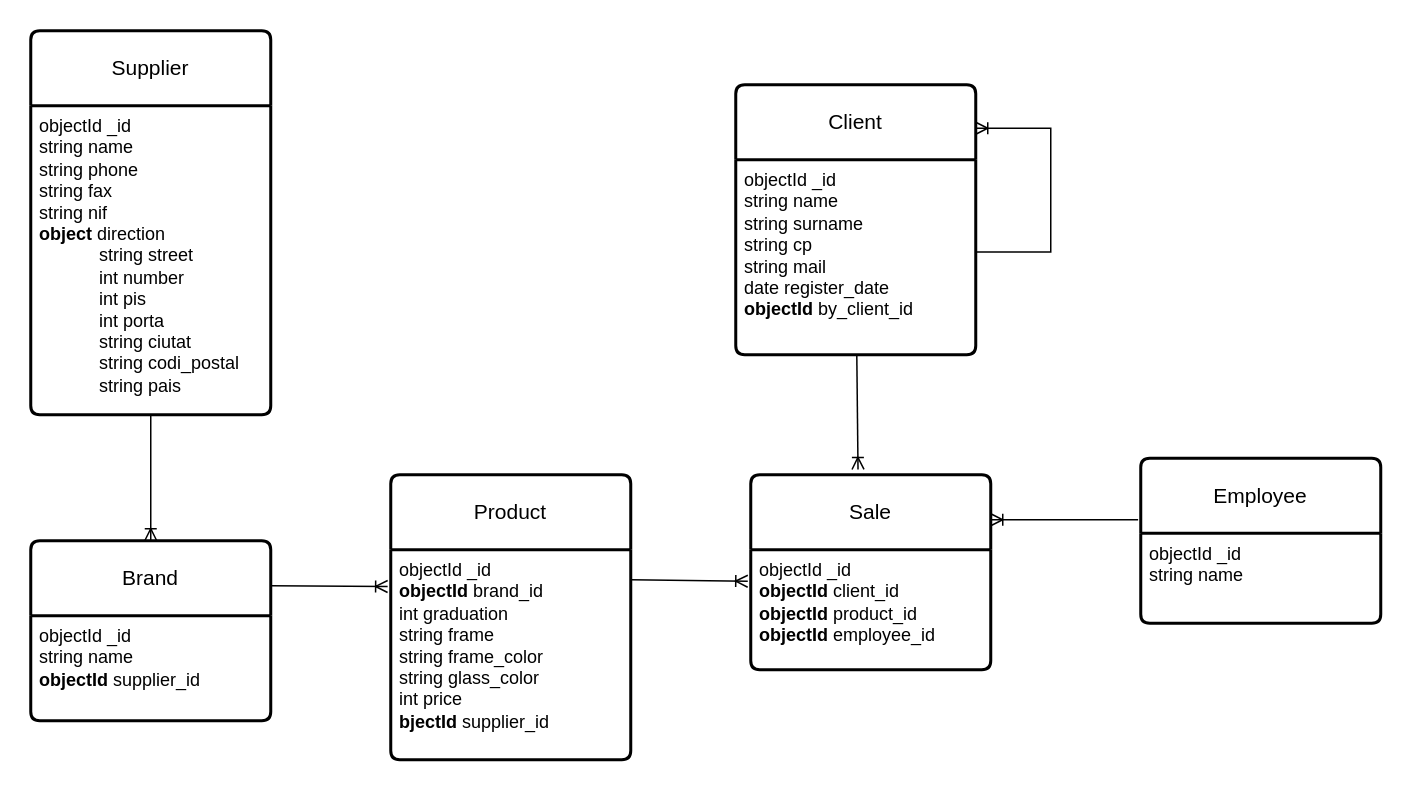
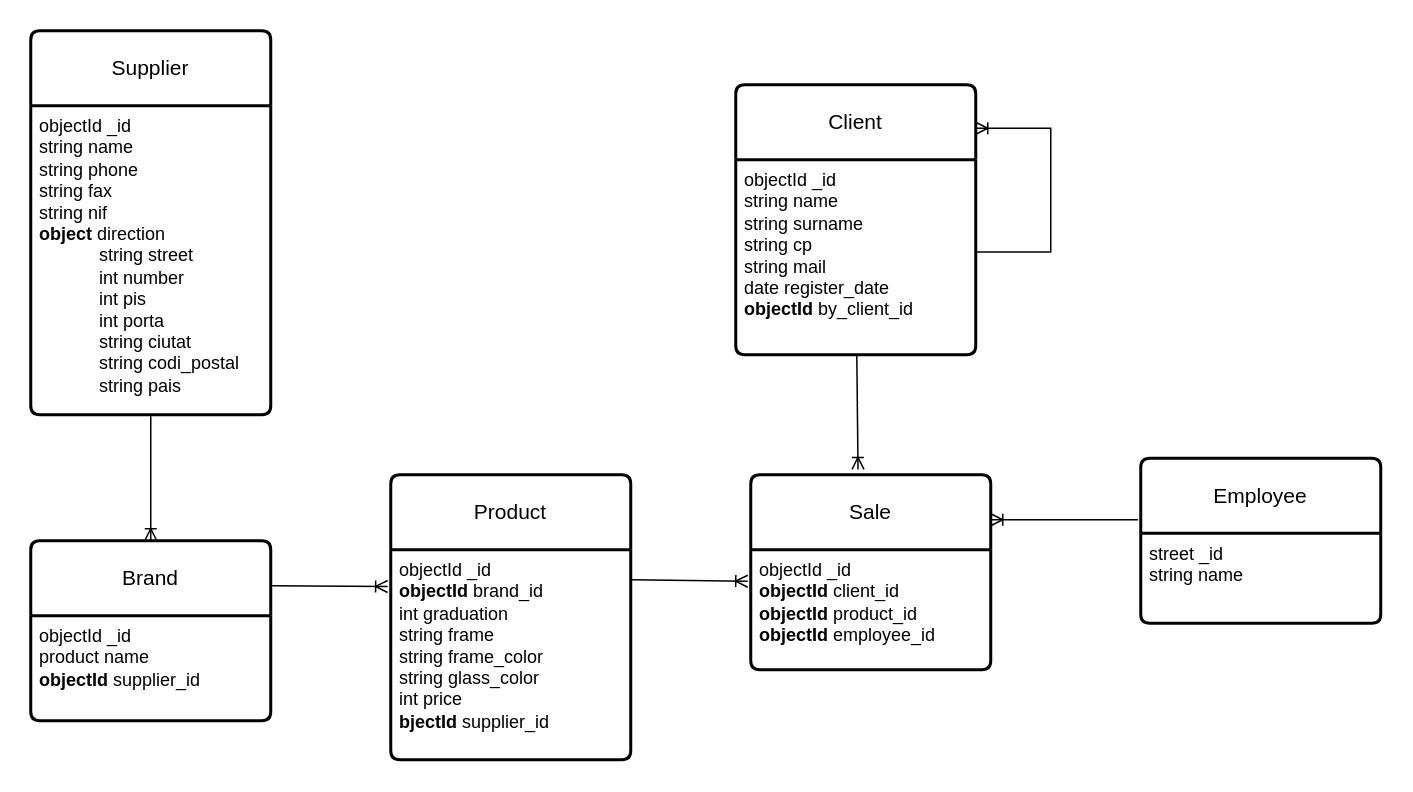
node "objectId _id string name": label "objectId _id string name" -> "street _id string name"
node "objectId _id string name objectId supplier_id": label "objectId _id string name objectId supplier_id" -> "objectId _id product name objectId supplier_id"
